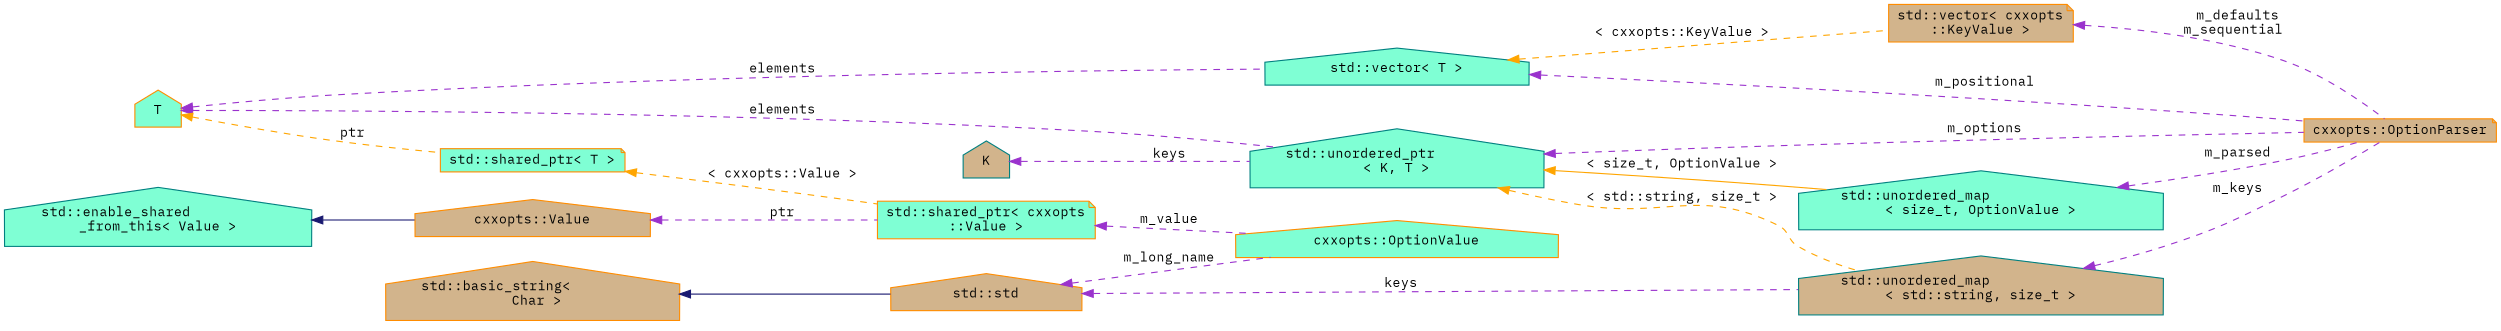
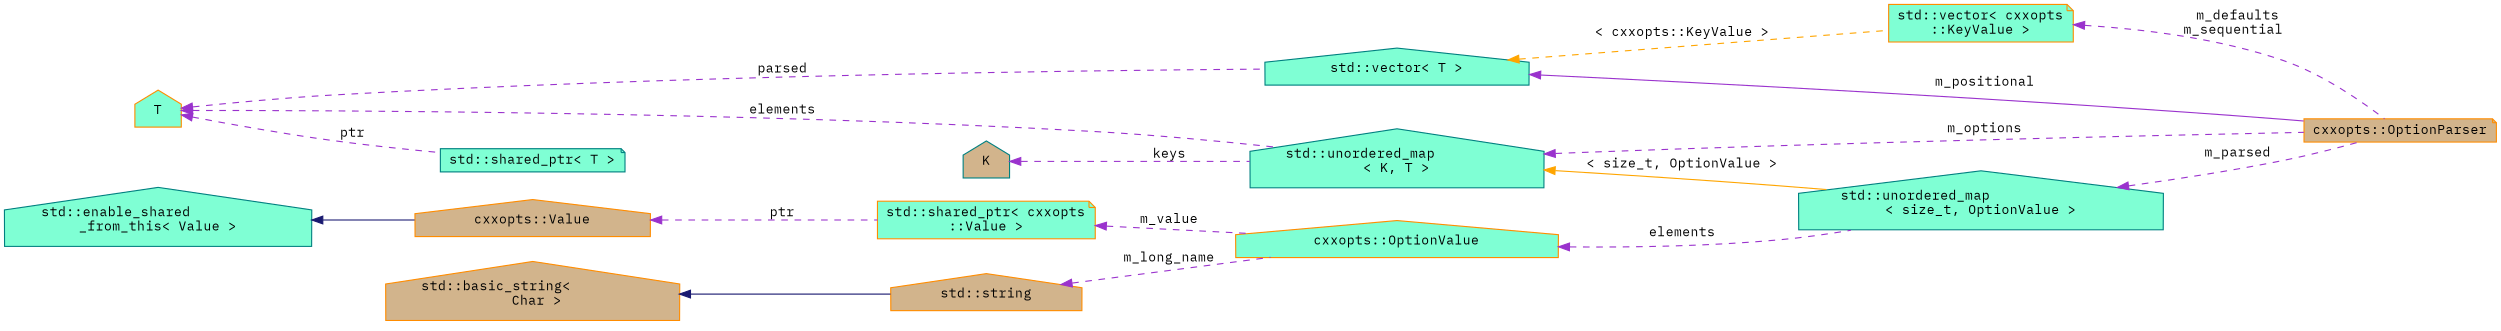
node "std::vector< cxxopts ::KeyValue >": fillcolor tan -> aquamarine
edge "std::vector< T >" -> "T": label " elements" -> " parsed"
edge "cxxopts::OptionParser" -> "std::vector< T >": style dashed -> solid
edge "std::shared_ptr< T >" -> "T": color orange -> darkorchid3
node "std::shared_ptr< T >": color darkorange -> teal
node "std::unordered_ptr < K, T >": label "std::unordered_ptr < K, T >" -> "std::unordered_map < K, T >"
edge "std::shared_ptr< cxxopts ::Value >" -> "std::shared_ptr< T >": removed, label "< cxxopts::Value >"
edge "std::unordered_map < size_t, OptionValue >" -> "cxxopts::OptionValue": added, label "elements"
node "std::unordered_map < std::string, size_t >": removed
node "std::std": label "std::std" -> "std::string"
